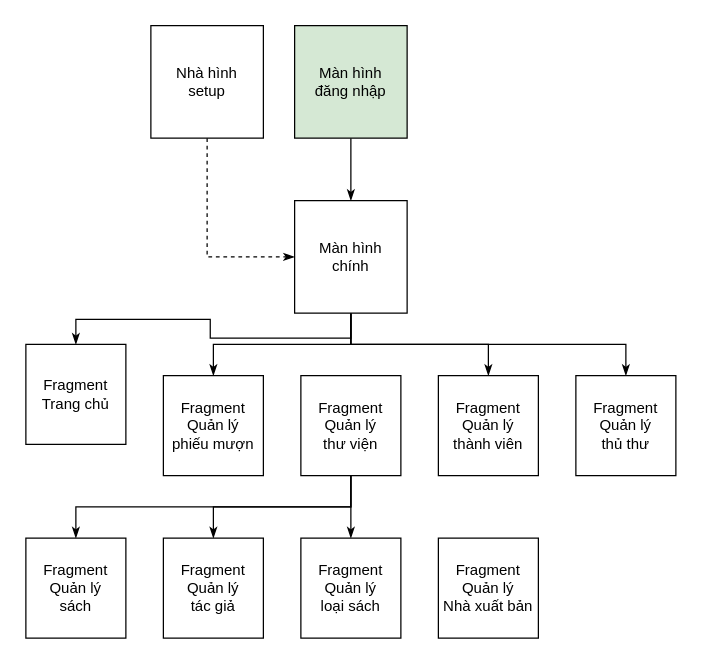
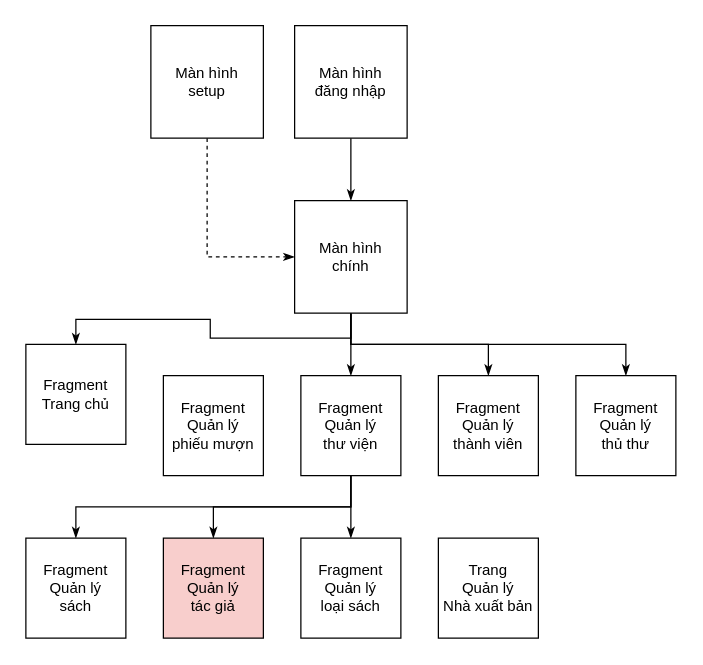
node "Nhà hình setup": label "Nhà hình setup" -> "Màn hình setup"
node "Màn hình đăng nhập": fillcolor #d5e8d4 -> #ffffff
edge "Màn hình chính" -> "Fragment Quản lý phiếu mượn": now "Màn hình chính" -> "Fragment Quản lý thư viện"
node "Fragment Quản lý tác giả": fillcolor #ffffff -> #f8cecc
node "Fragment Quản lý Nhà xuất bản": label "Fragment Quản lý Nhà xuất bản" -> "Trang Quản lý Nhà xuất bản"
